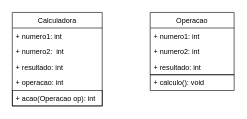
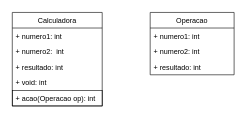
node "+ operacao: int": label "+ operacao: int" -> "+ void: int"
node "+ calculo(): void": removed
